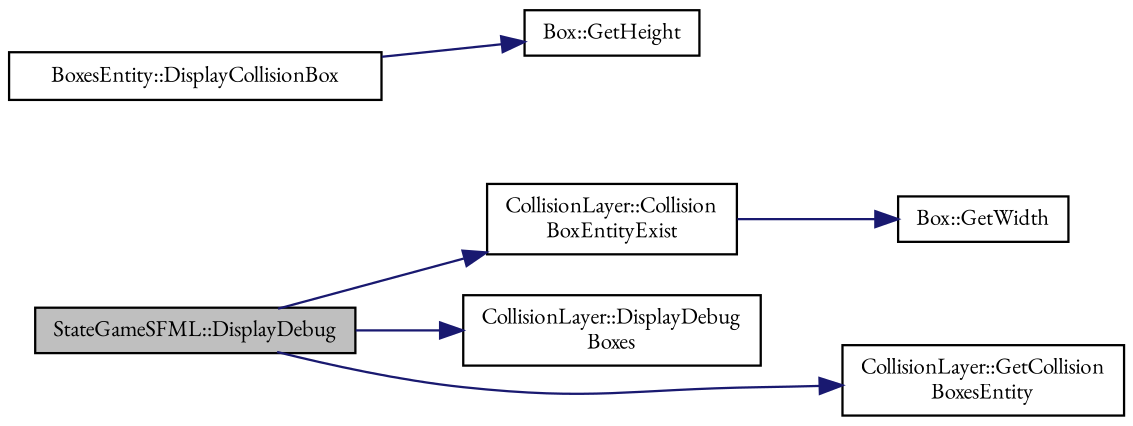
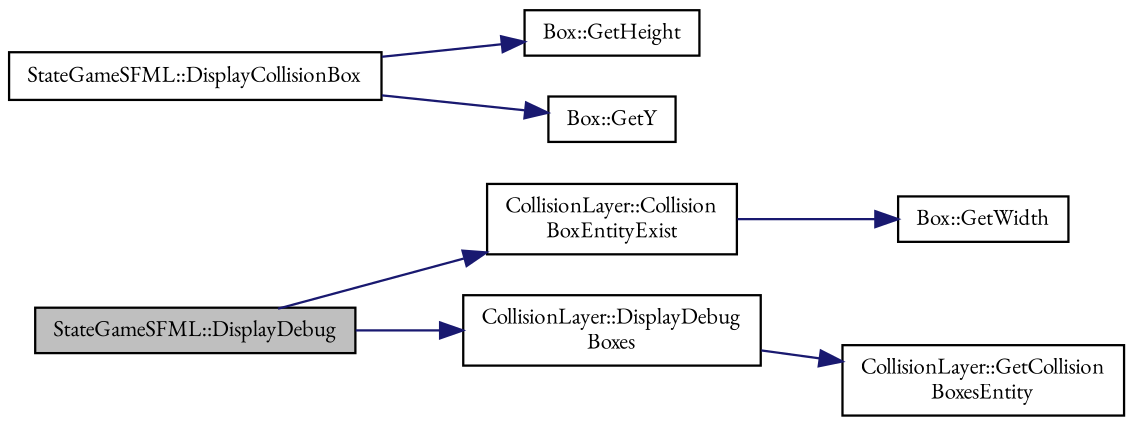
node "BoxesEntity::DisplayCollisionBox": label "BoxesEntity::DisplayCollisionBox" -> "StateGameSFML::DisplayCollisionBox"
node "Box::GetY": added
edge "StateGameSFML::DisplayDebug" -> "CollisionLayer::GetCollision BoxesEntity": now "CollisionLayer::DisplayDebug Boxes" -> "CollisionLayer::GetCollision BoxesEntity"
